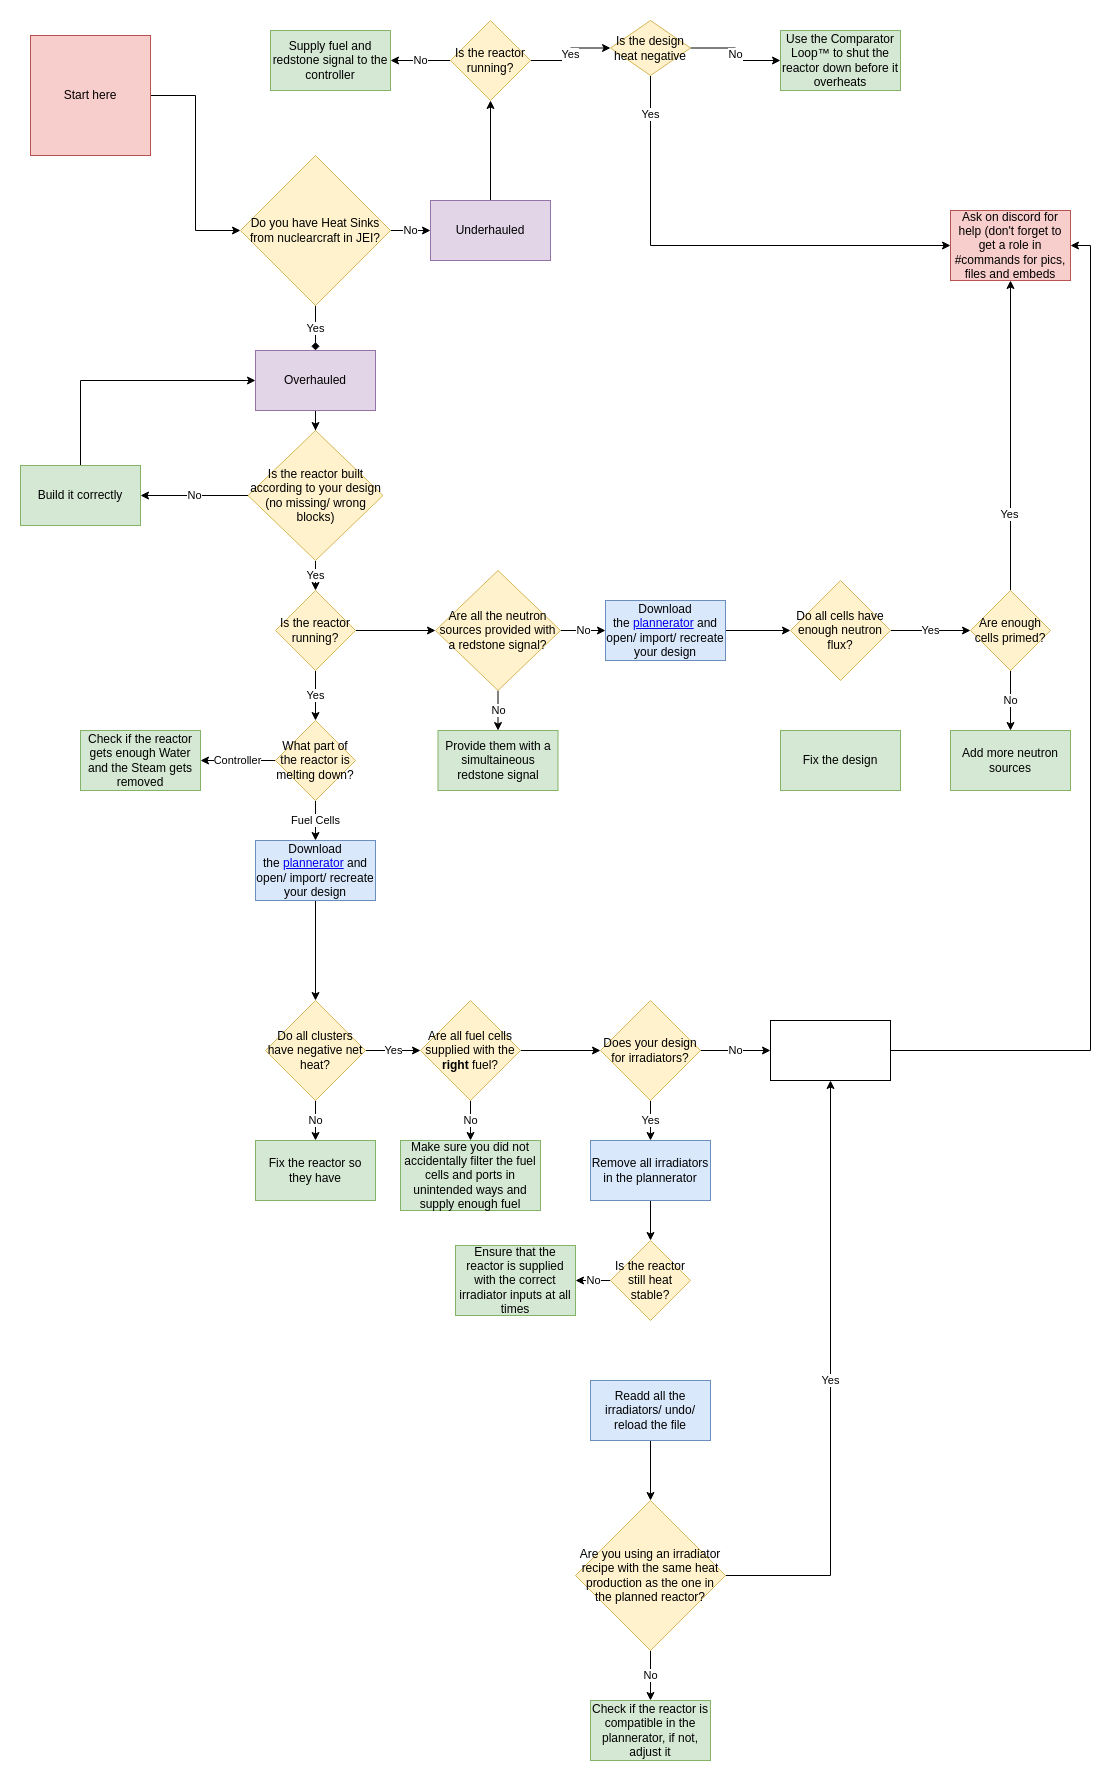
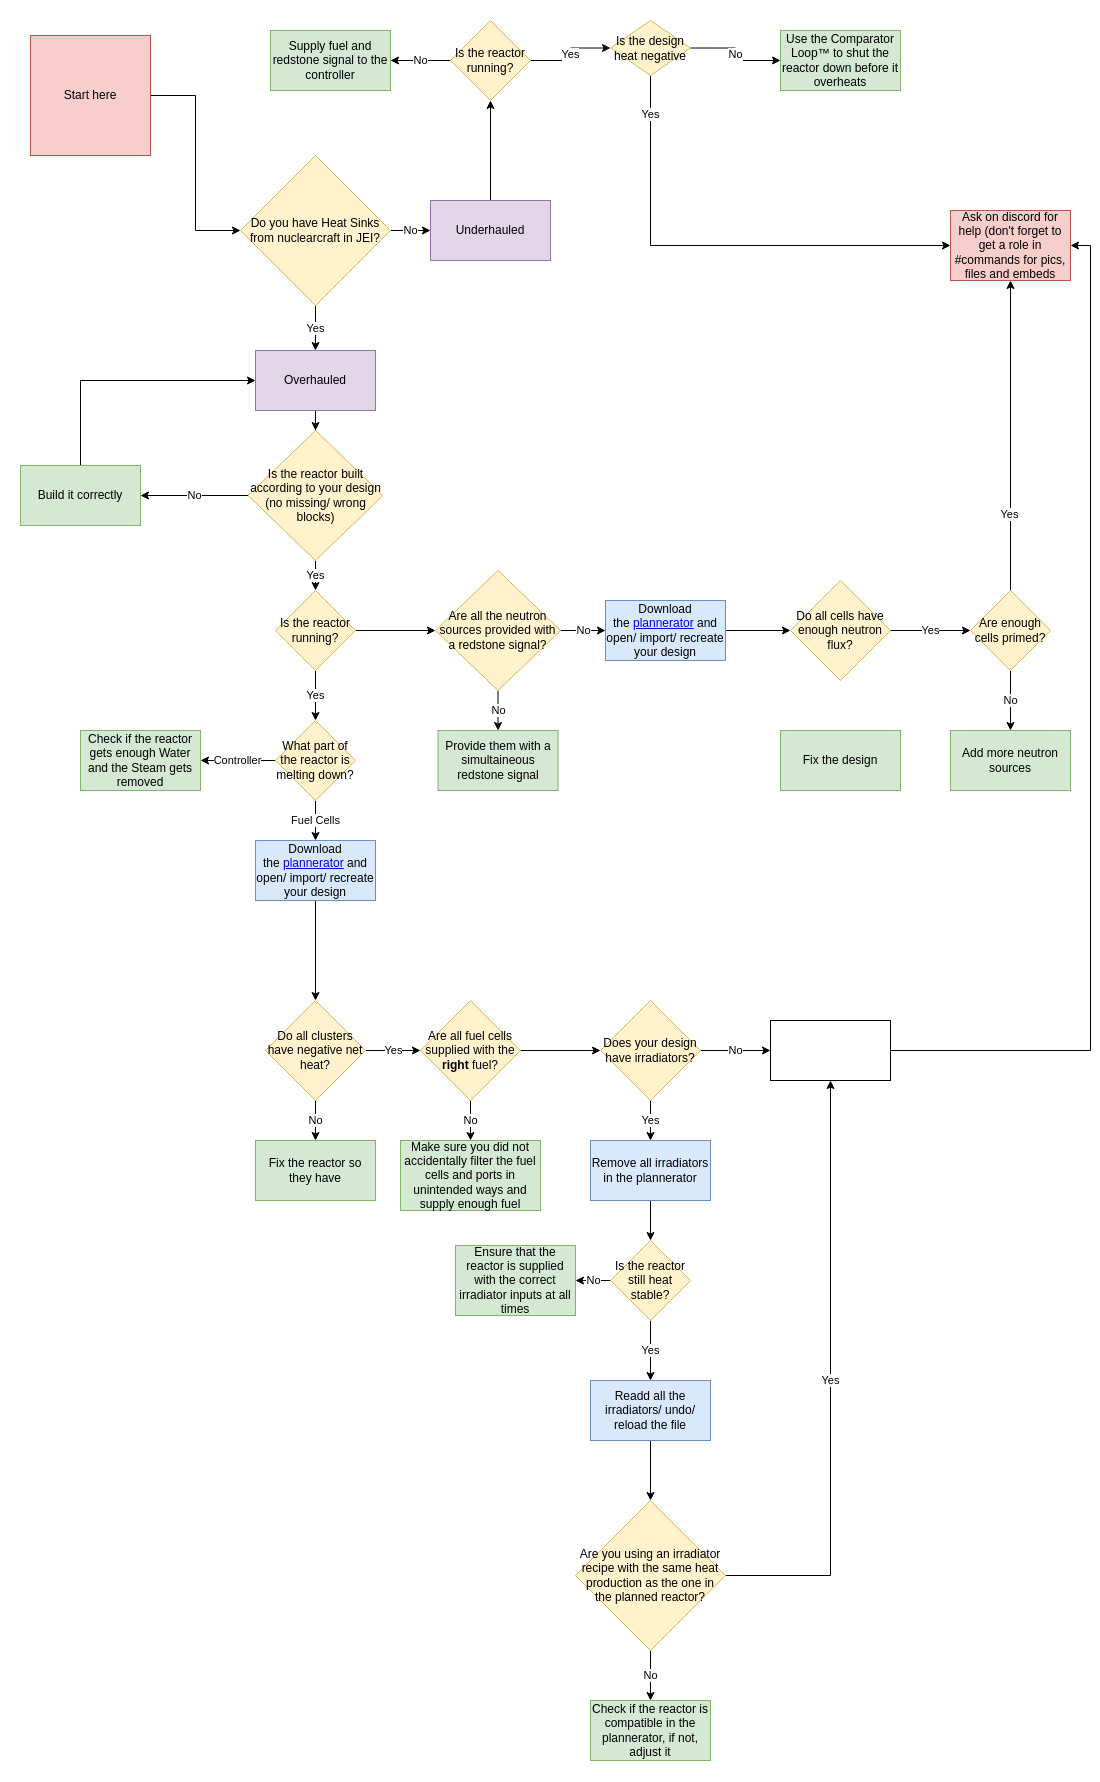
edge "Do you have Heat Sinks from nuclearcraft in JEI?" -> "Overhauled": arrowhead diamond -> classic
node "Does your design for irradiators?": label "Does your design for irradiators?" -> "Does your design have irradiators?"
edge "Is the reactor still heat stable?" -> "Readd all the irradiators/ undo/ reload the file": added, label "Yes"
